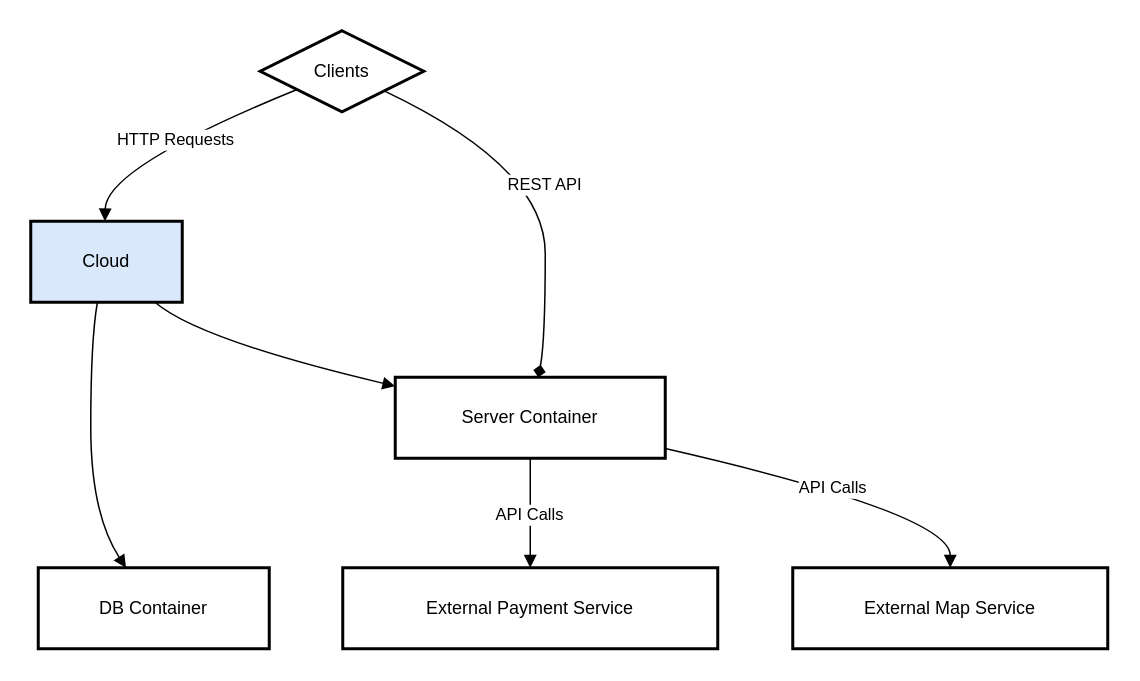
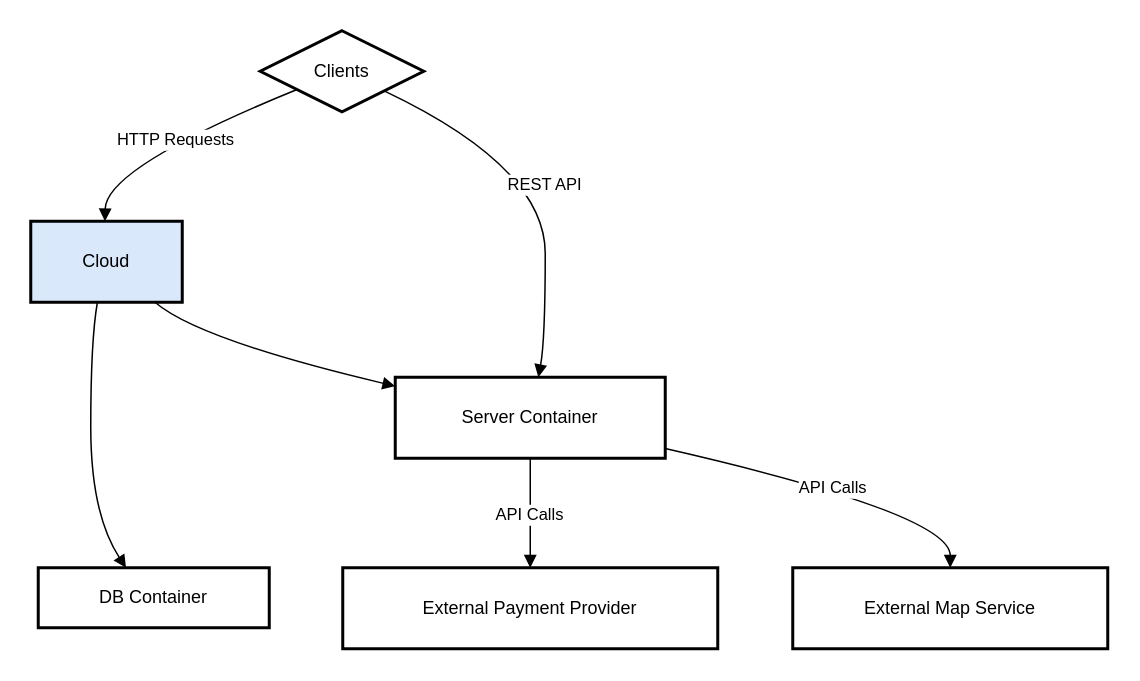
edge "Clients" -> "Server Container": arrowhead diamond -> block
node "DB Container": size 231x81 -> 231x60
node "External Payment Service": label "External Payment Service" -> "External Payment Provider"
